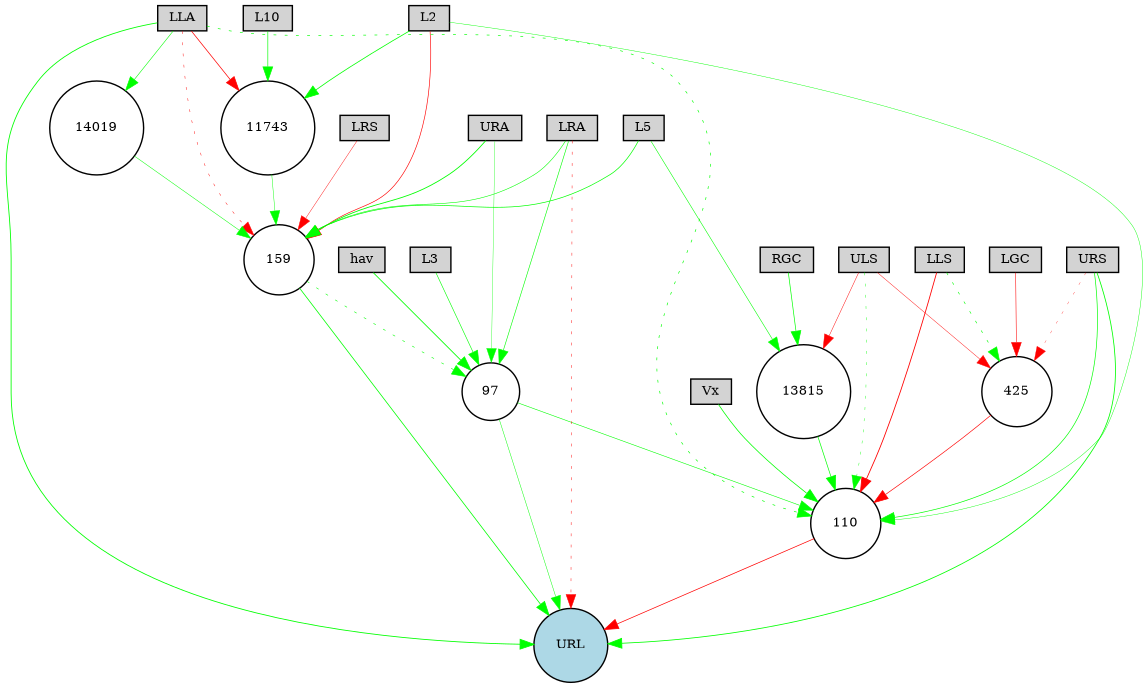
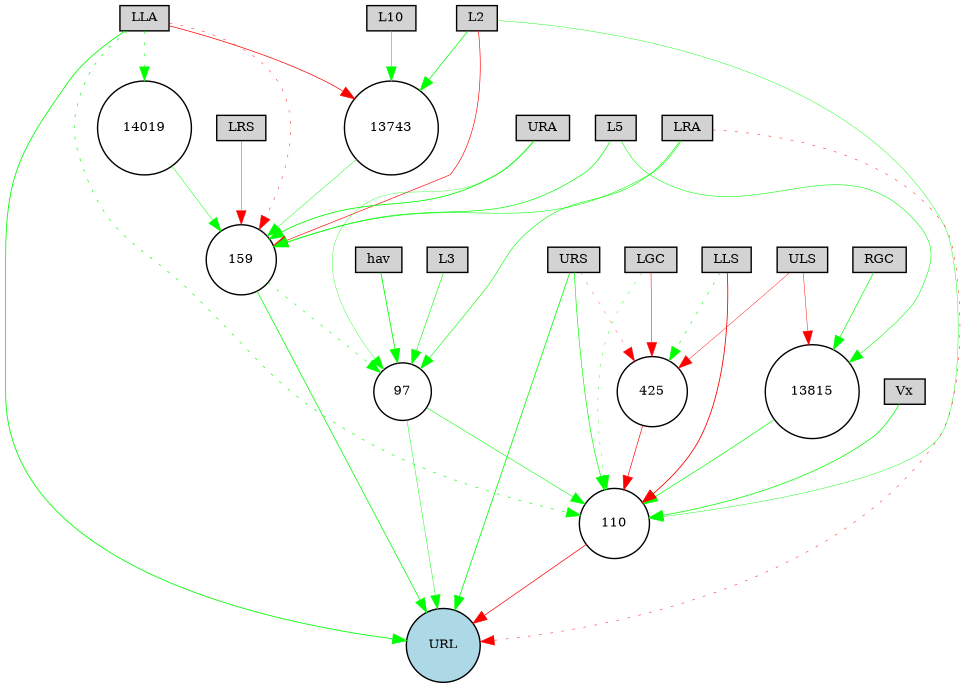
edge "LLA" -> "14019": style solid -> dotted
node "11743": label "11743" -> "13743"
edge "ULS" -> "110": now "LGC" -> "110"
